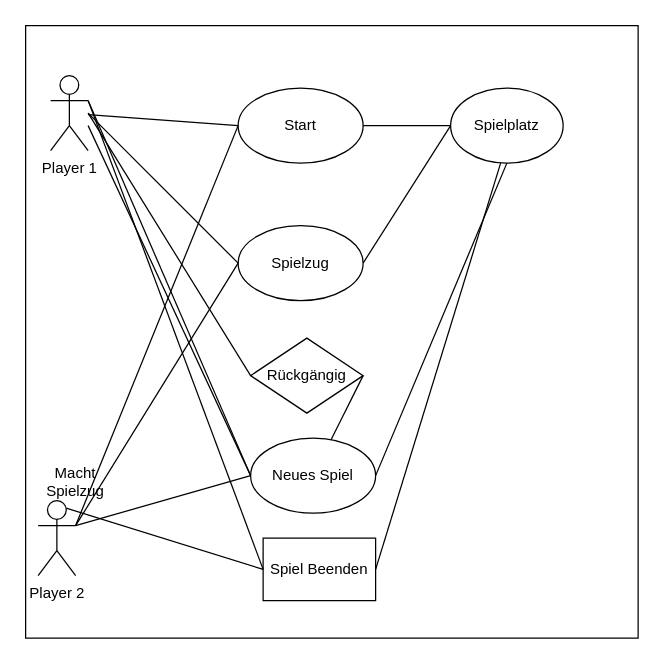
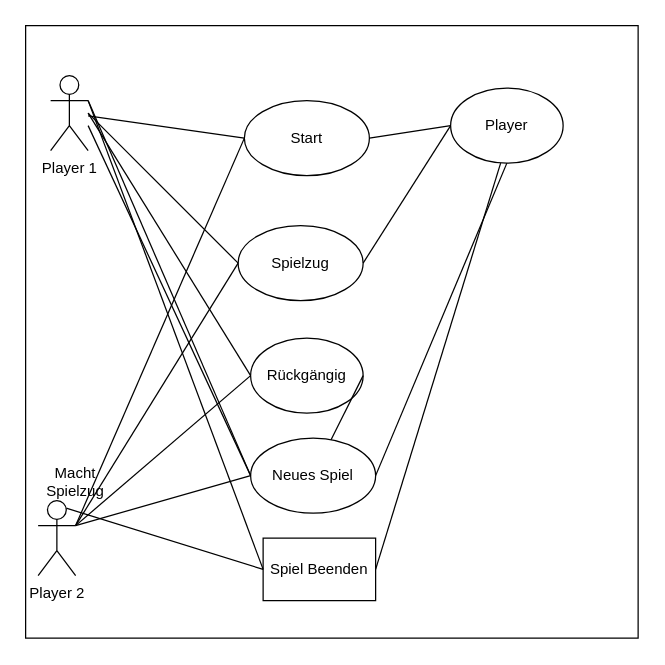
node "Start": moved (301, 126) -> (307, 138)
node "Spielplatz": label "Spielplatz" -> "Player"
node "Rückgängig": shape diamond -> ellipse
edge "Rückgängig" -- "Player 2": added
